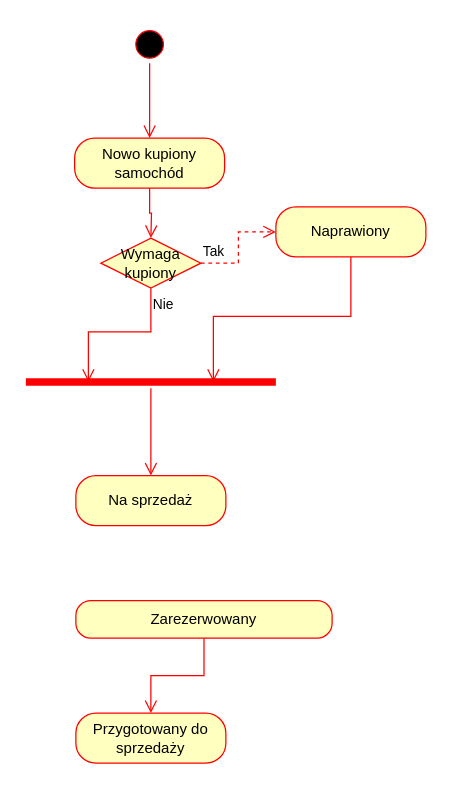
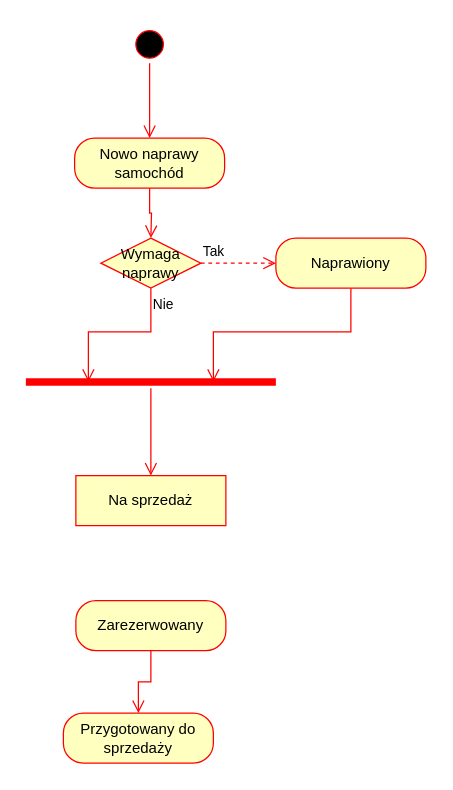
node "Nowo kupiony samochód": label "Nowo kupiony samochód" -> "Nowo naprawy samochód"
node "Naprawiony": moved (351, 232) -> (351, 263)
node "Wymaga kupiony": label "Wymaga kupiony" -> "Wymaga naprawy"
node "Na sprzedaż": shape rounded rectangle -> rectangle
node "Zarezerwowany": size 256x38 -> 150x50
node "Przygotowany do sprzedaży": moved (151, 738) -> (138, 738)
